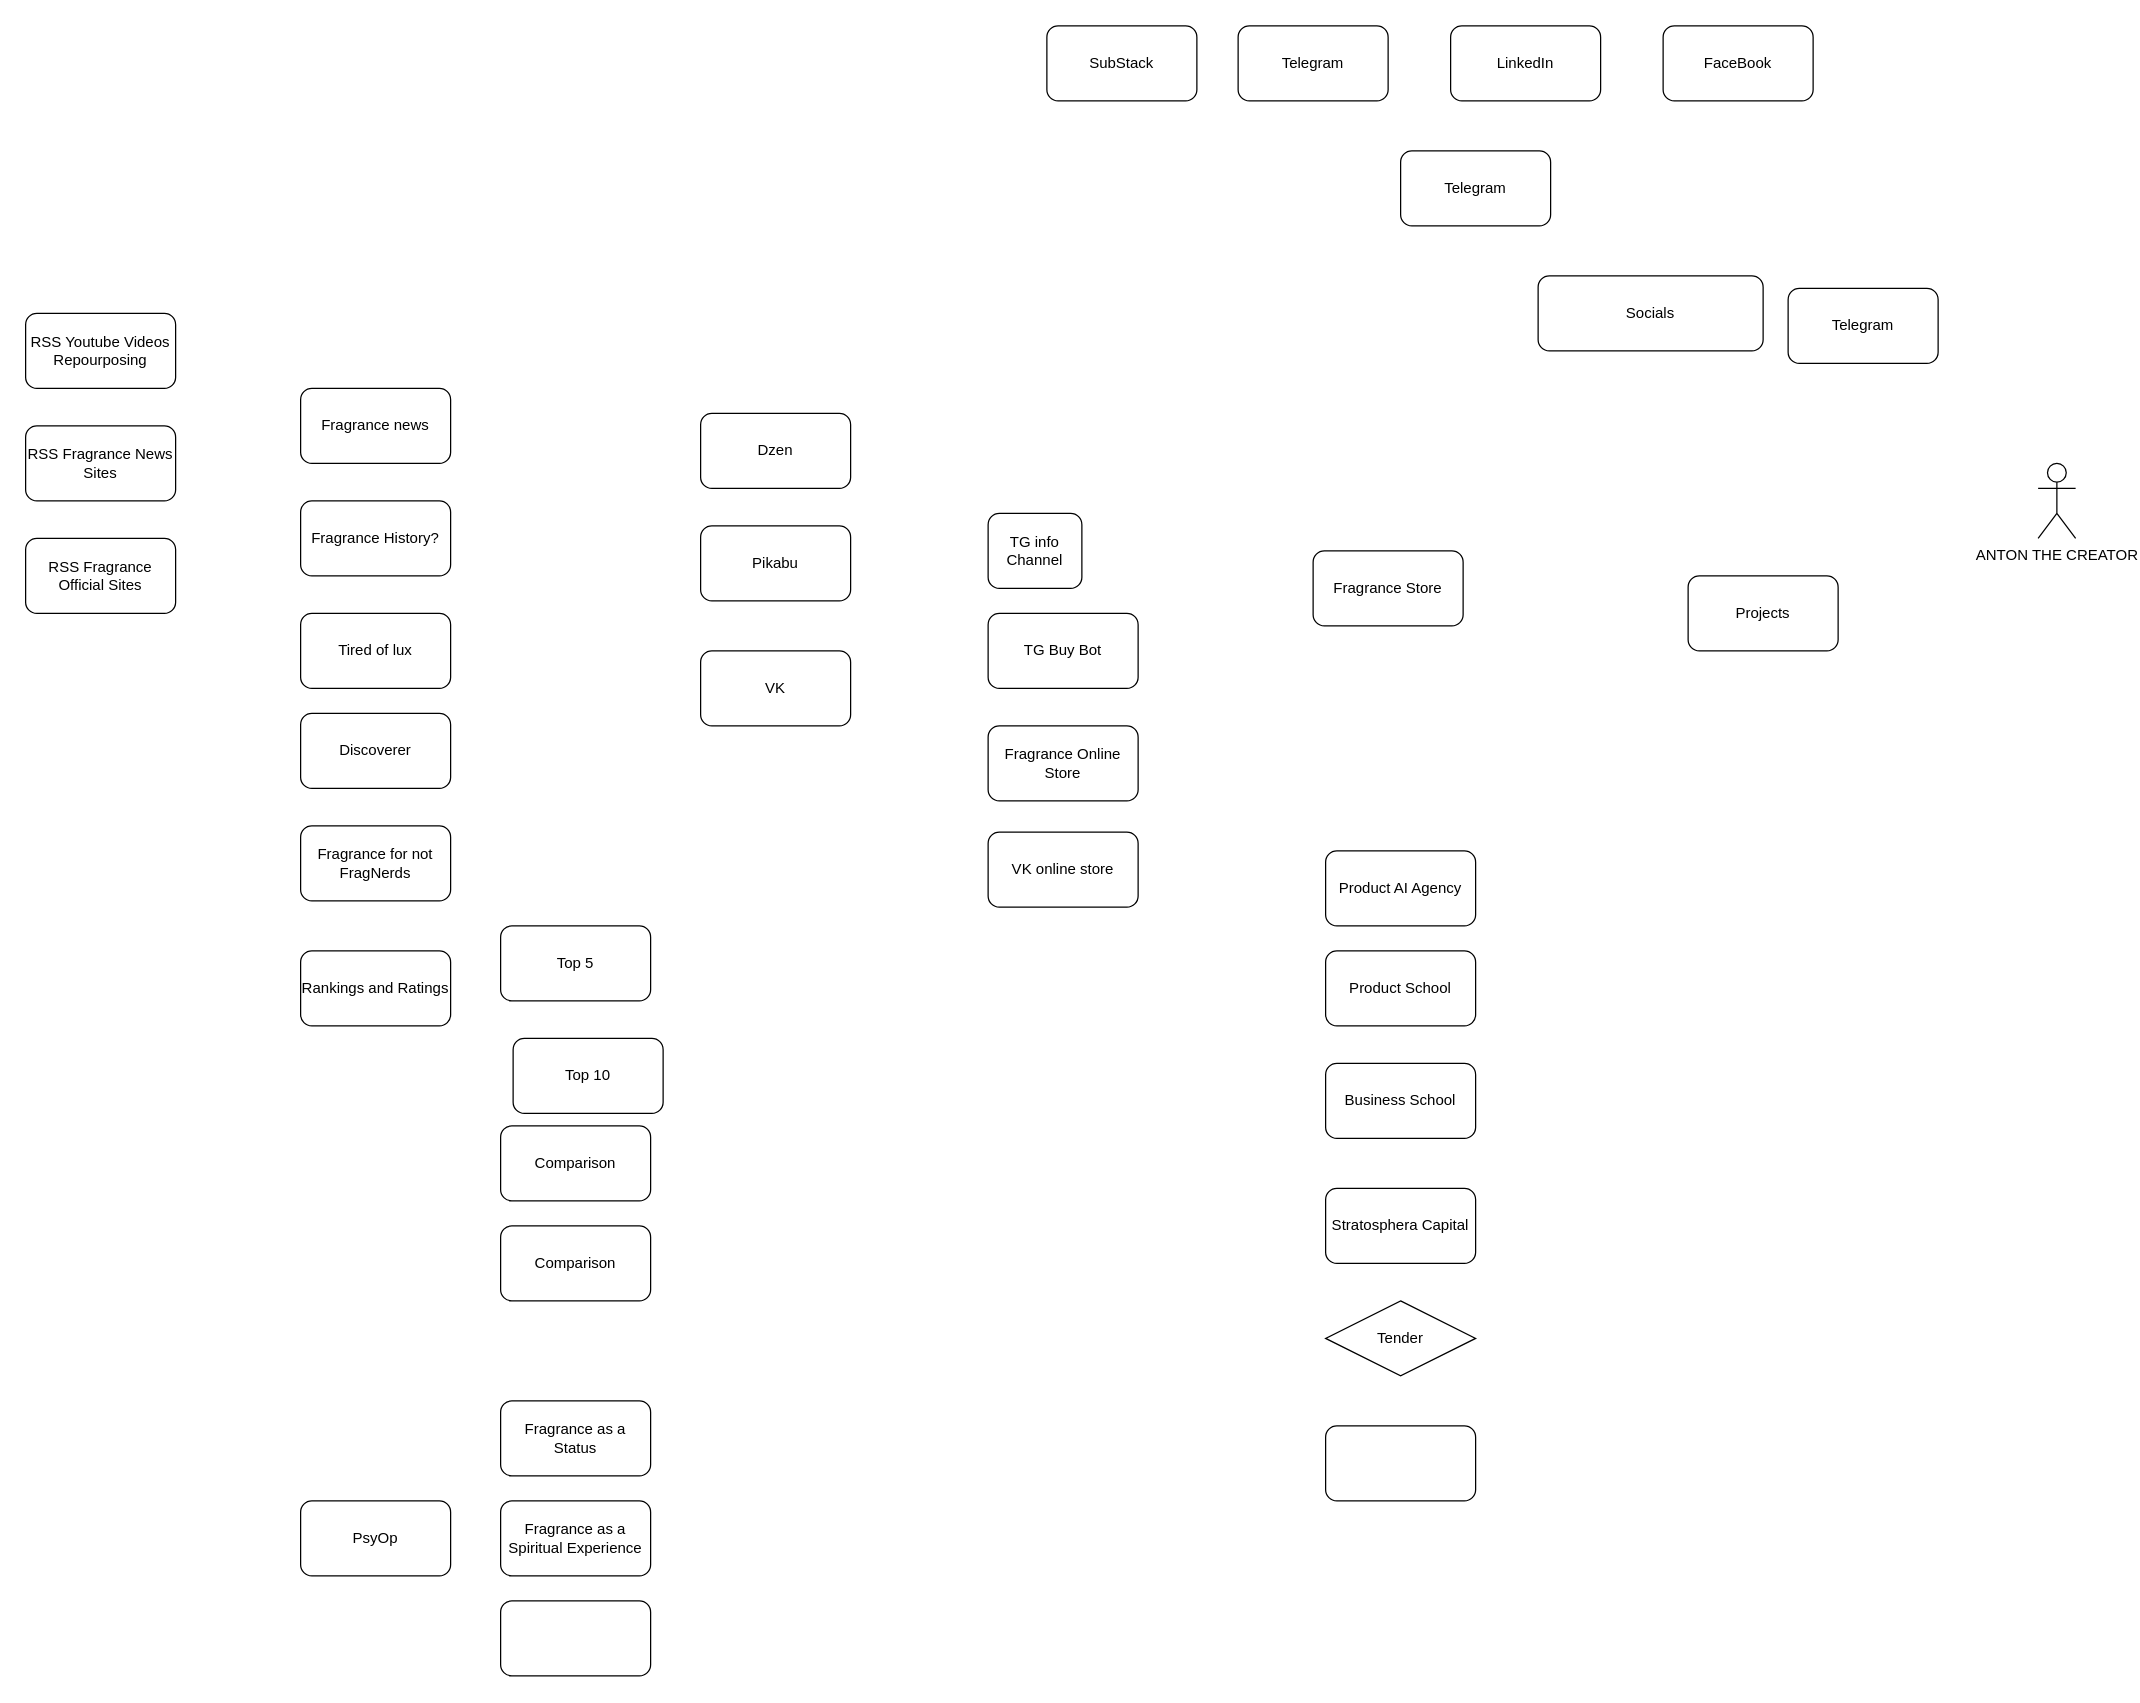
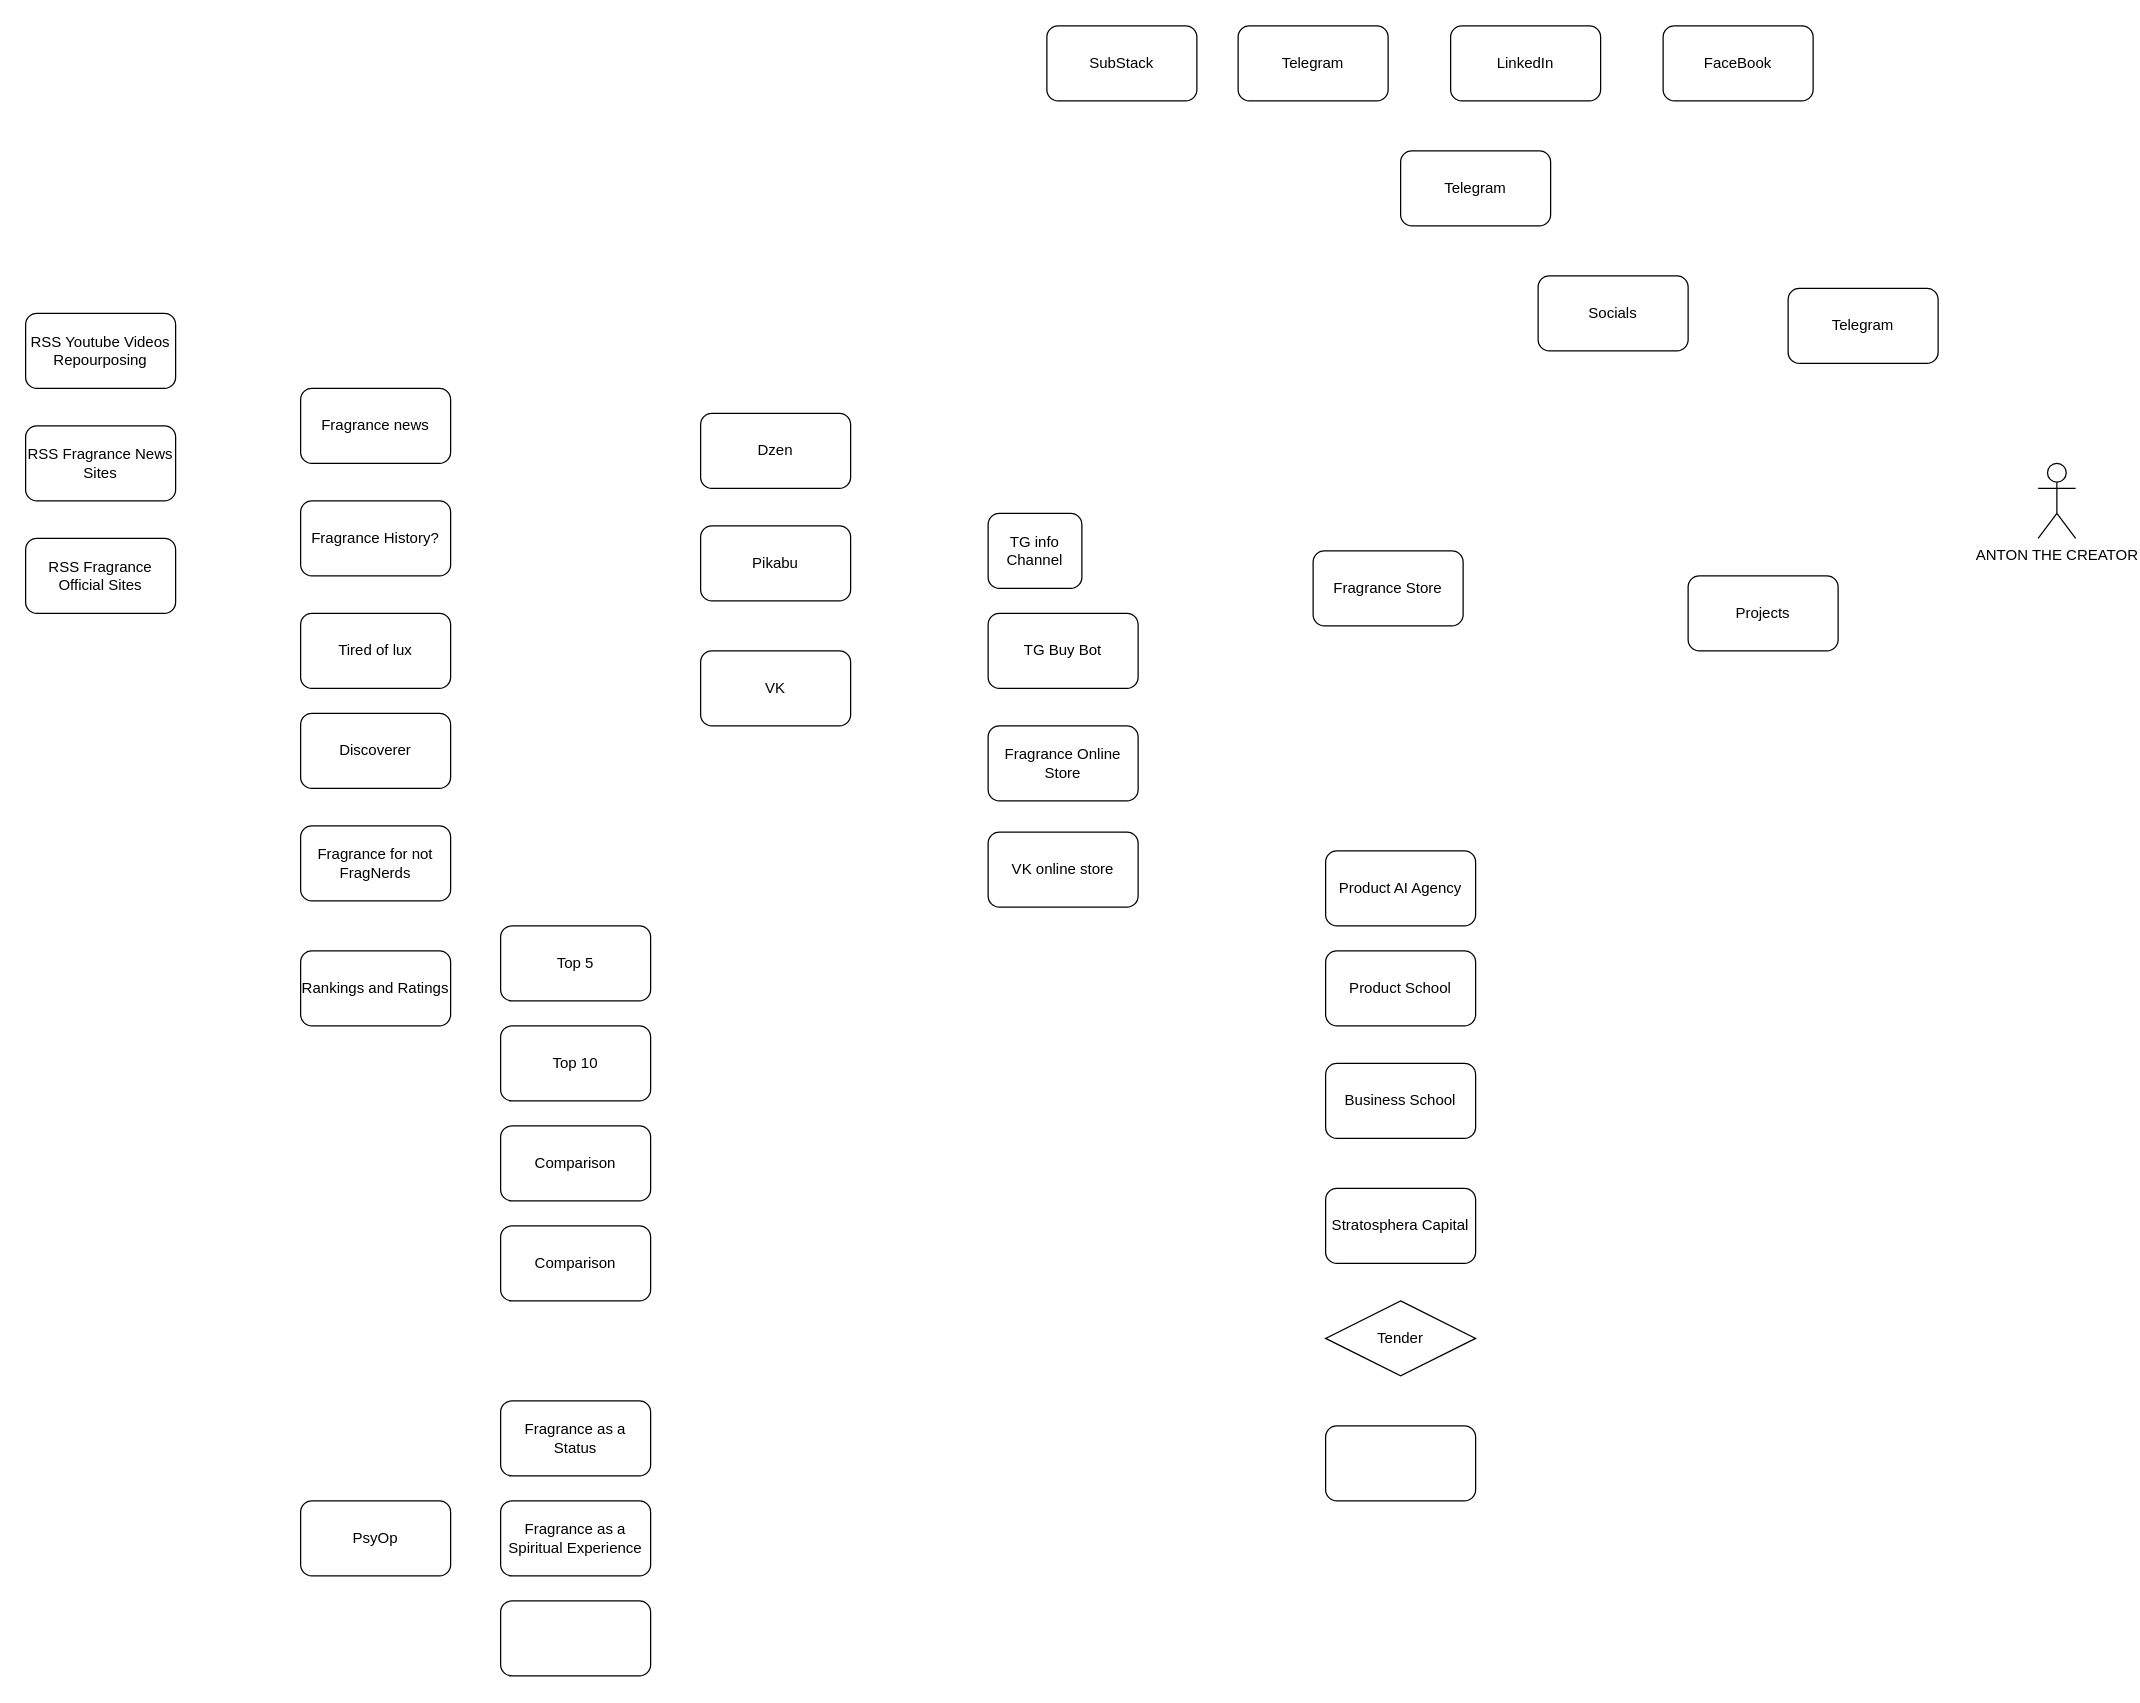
node "Socials": size 225x75 -> 150x75
node "Top 10": moved (588, 1076) -> (576, 1063)
